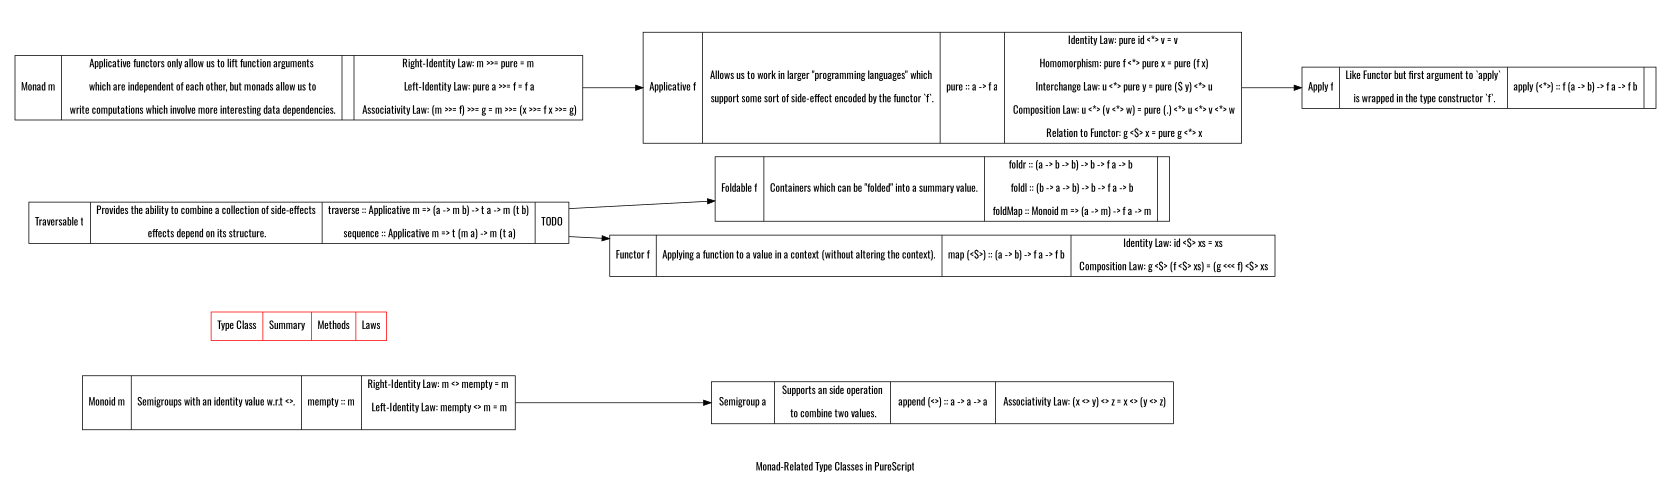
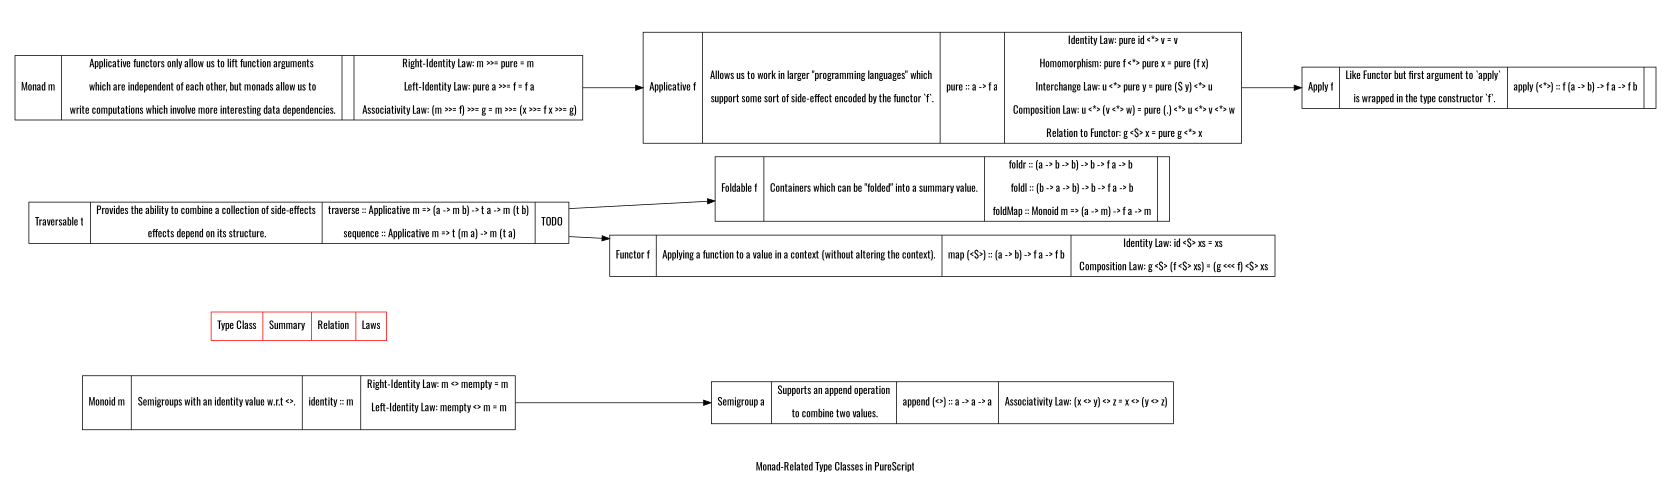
node "Type Class": text "Methods" -> "Relation"
node "Semigroup a": text "Supports an side operation" -> "Supports an append operation"
node "Monoid m": text "mempty :: m" -> "identity :: m"
